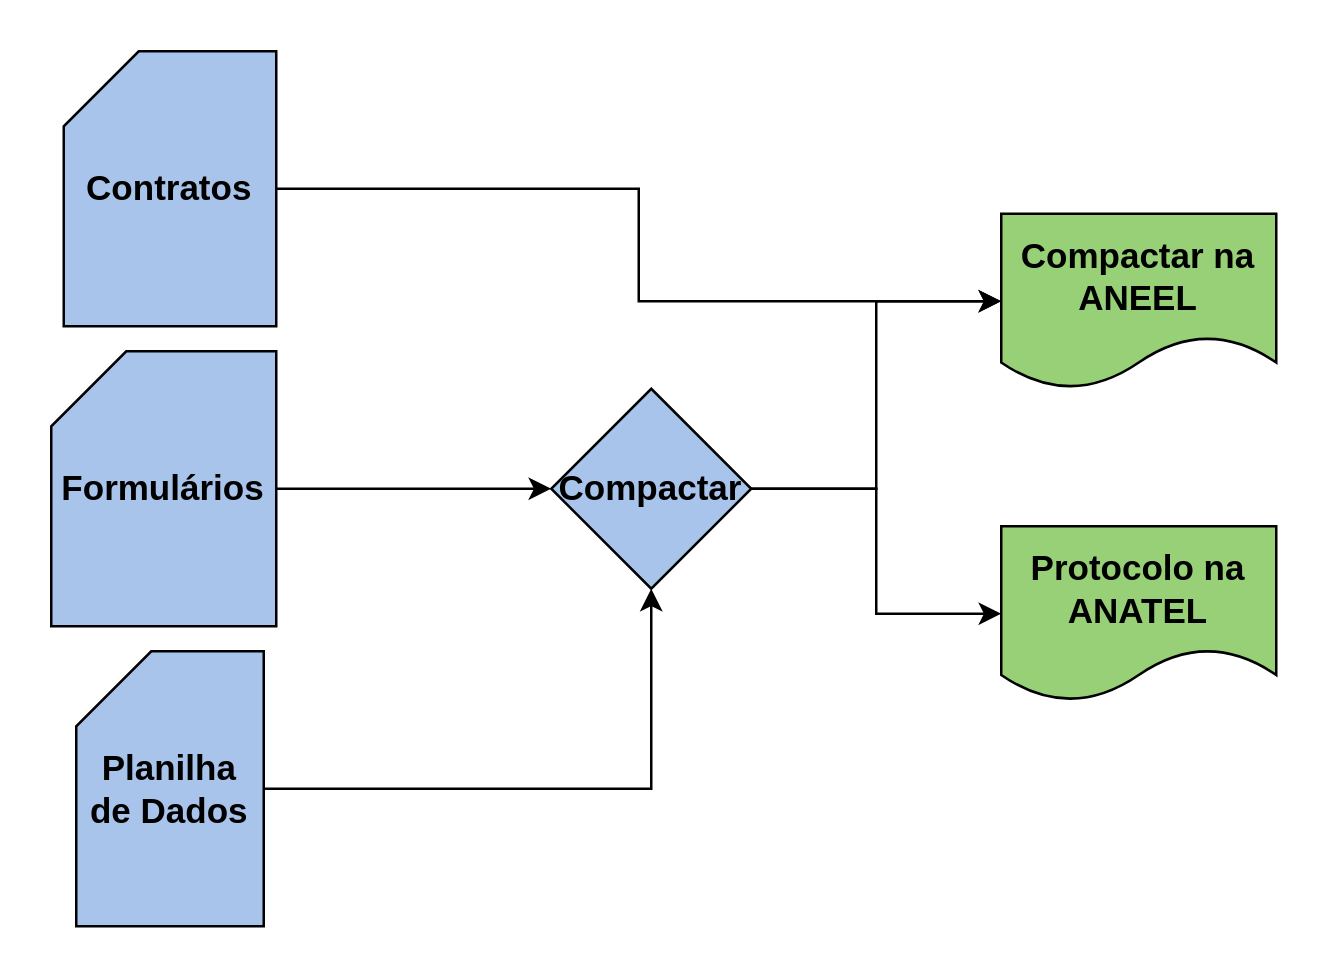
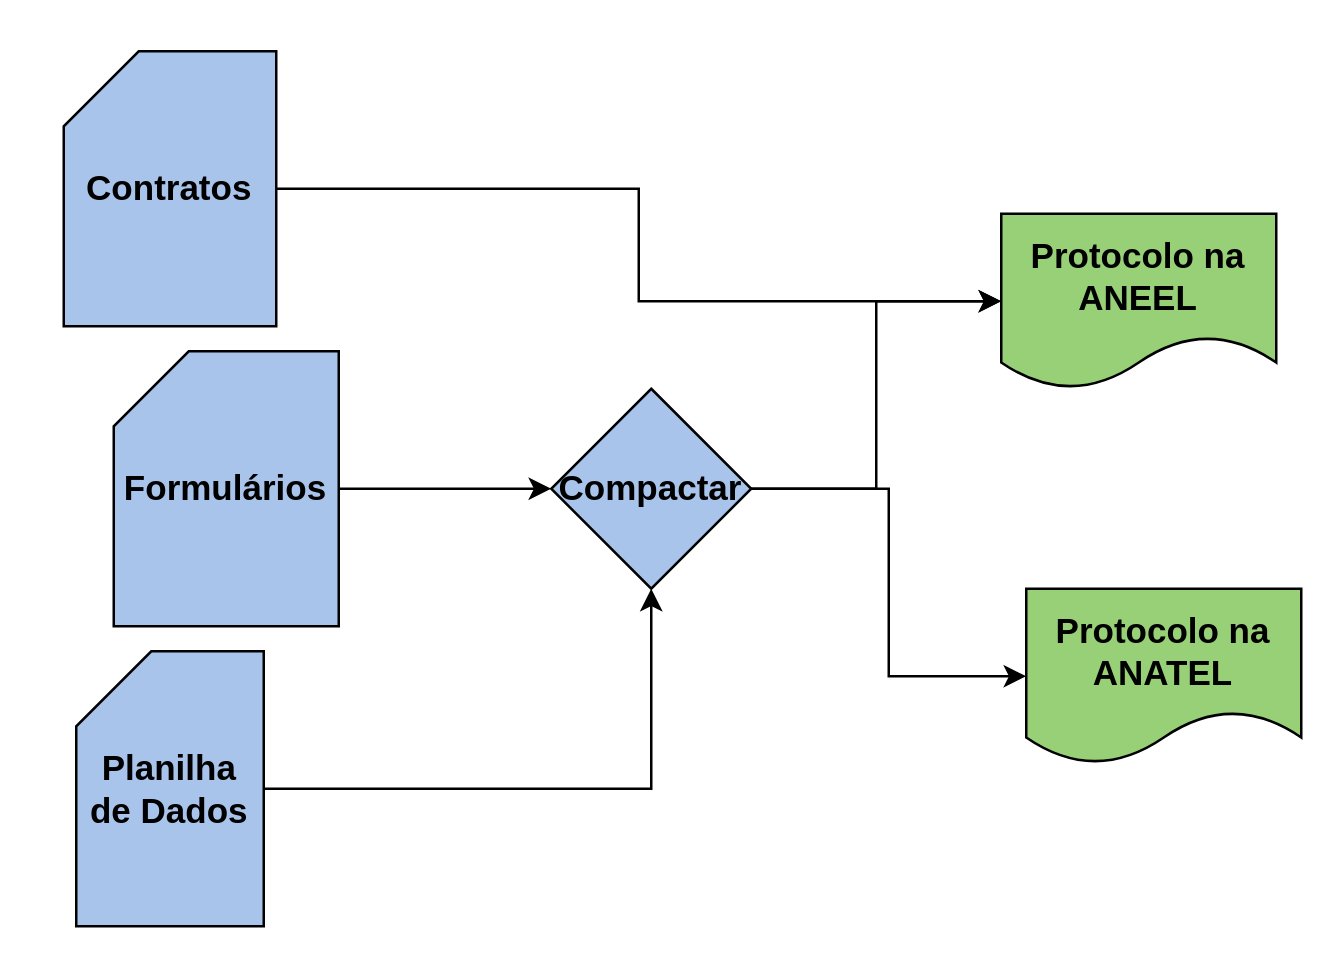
node "Compactar na ANEEL": label "Compactar na ANEEL" -> "Protocolo na ANEEL"
node "Formulários": moved (164, 489) -> (226, 489)
node "Protocolo na ANATEL": moved (1139, 614) -> (1164, 676)
